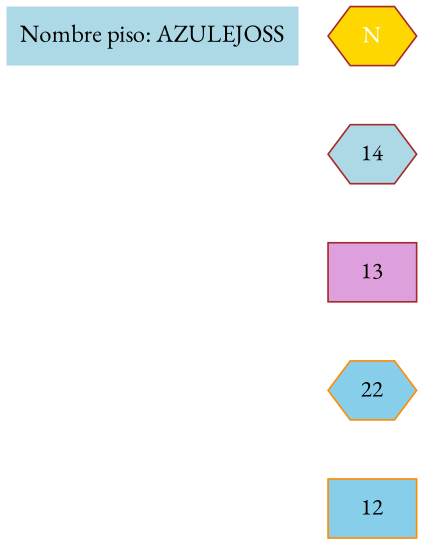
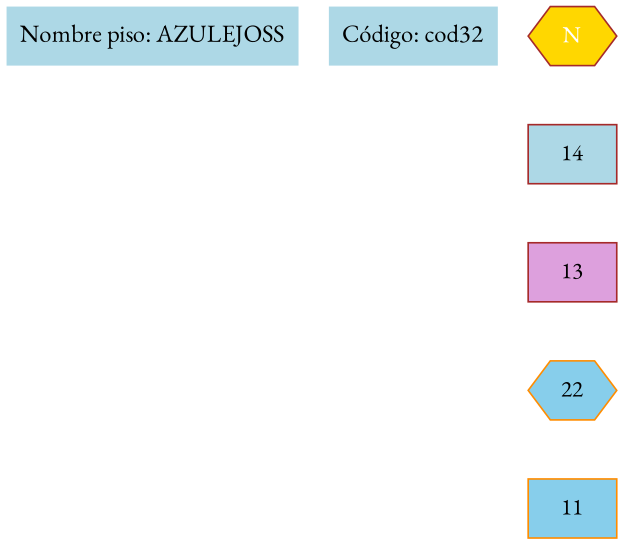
node "Código: cod32": added
node "14": shape hexagon -> box
node "12": label "12" -> "11"
